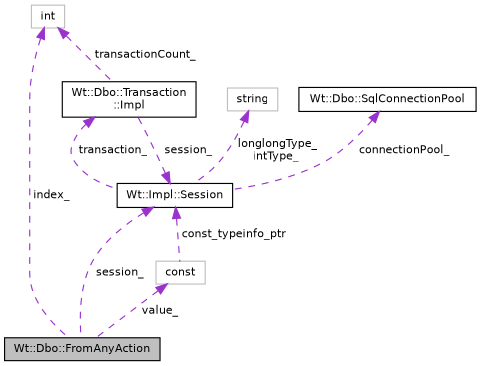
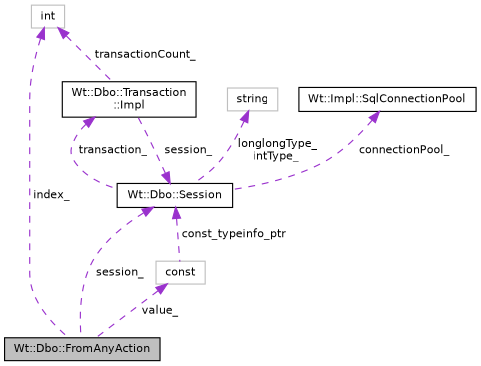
node "Wt::Dbo::SqlConnectionPool": label "Wt::Dbo::SqlConnectionPool" -> "Wt::Impl::SqlConnectionPool"
node "Wt::Impl::Session": label "Wt::Impl::Session" -> "Wt::Dbo::Session"
